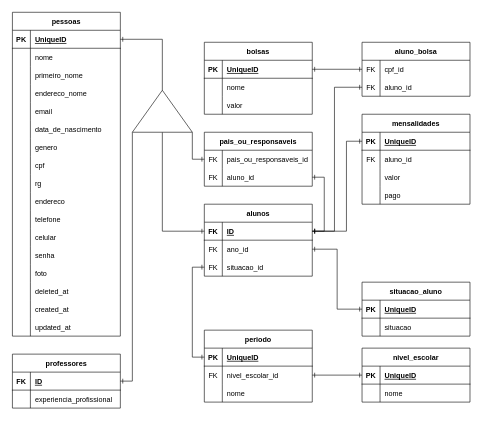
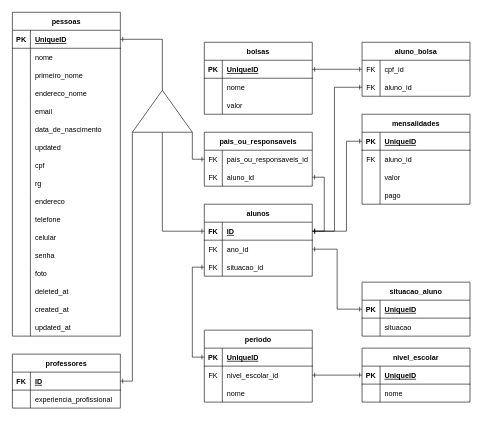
node "genero": label "genero" -> "updated"
